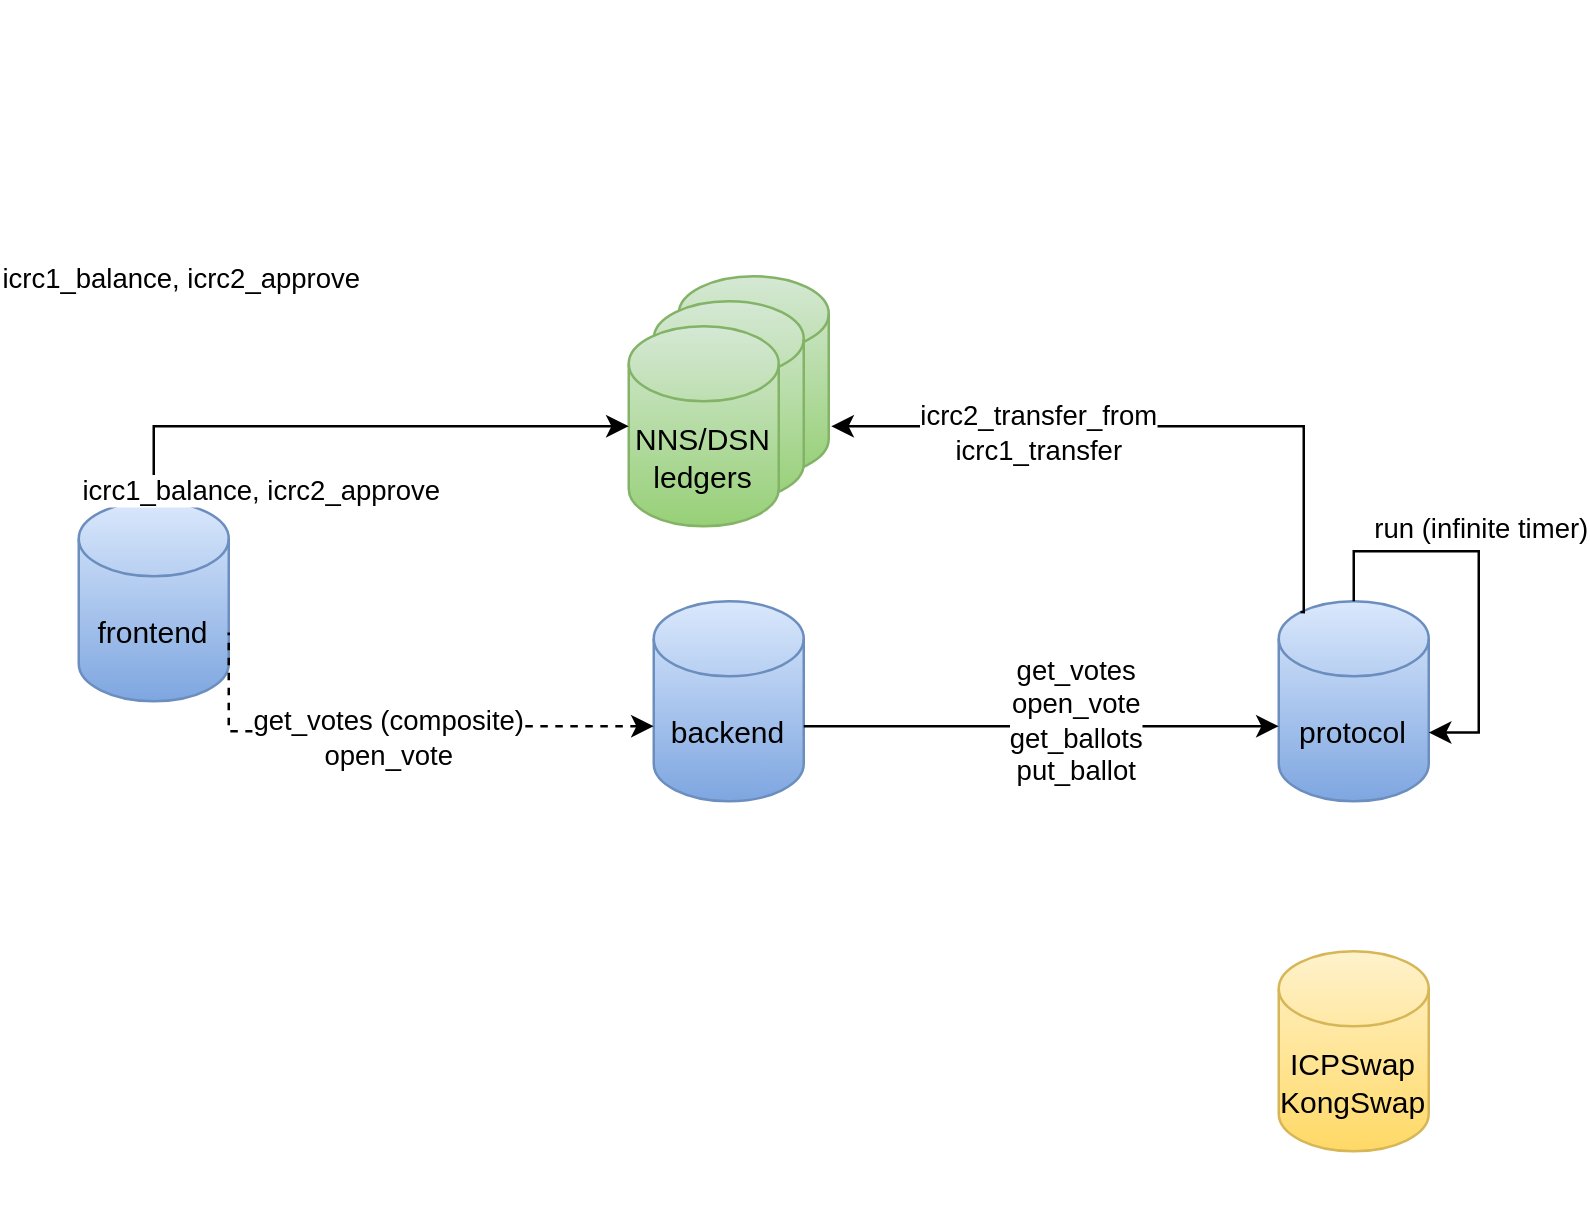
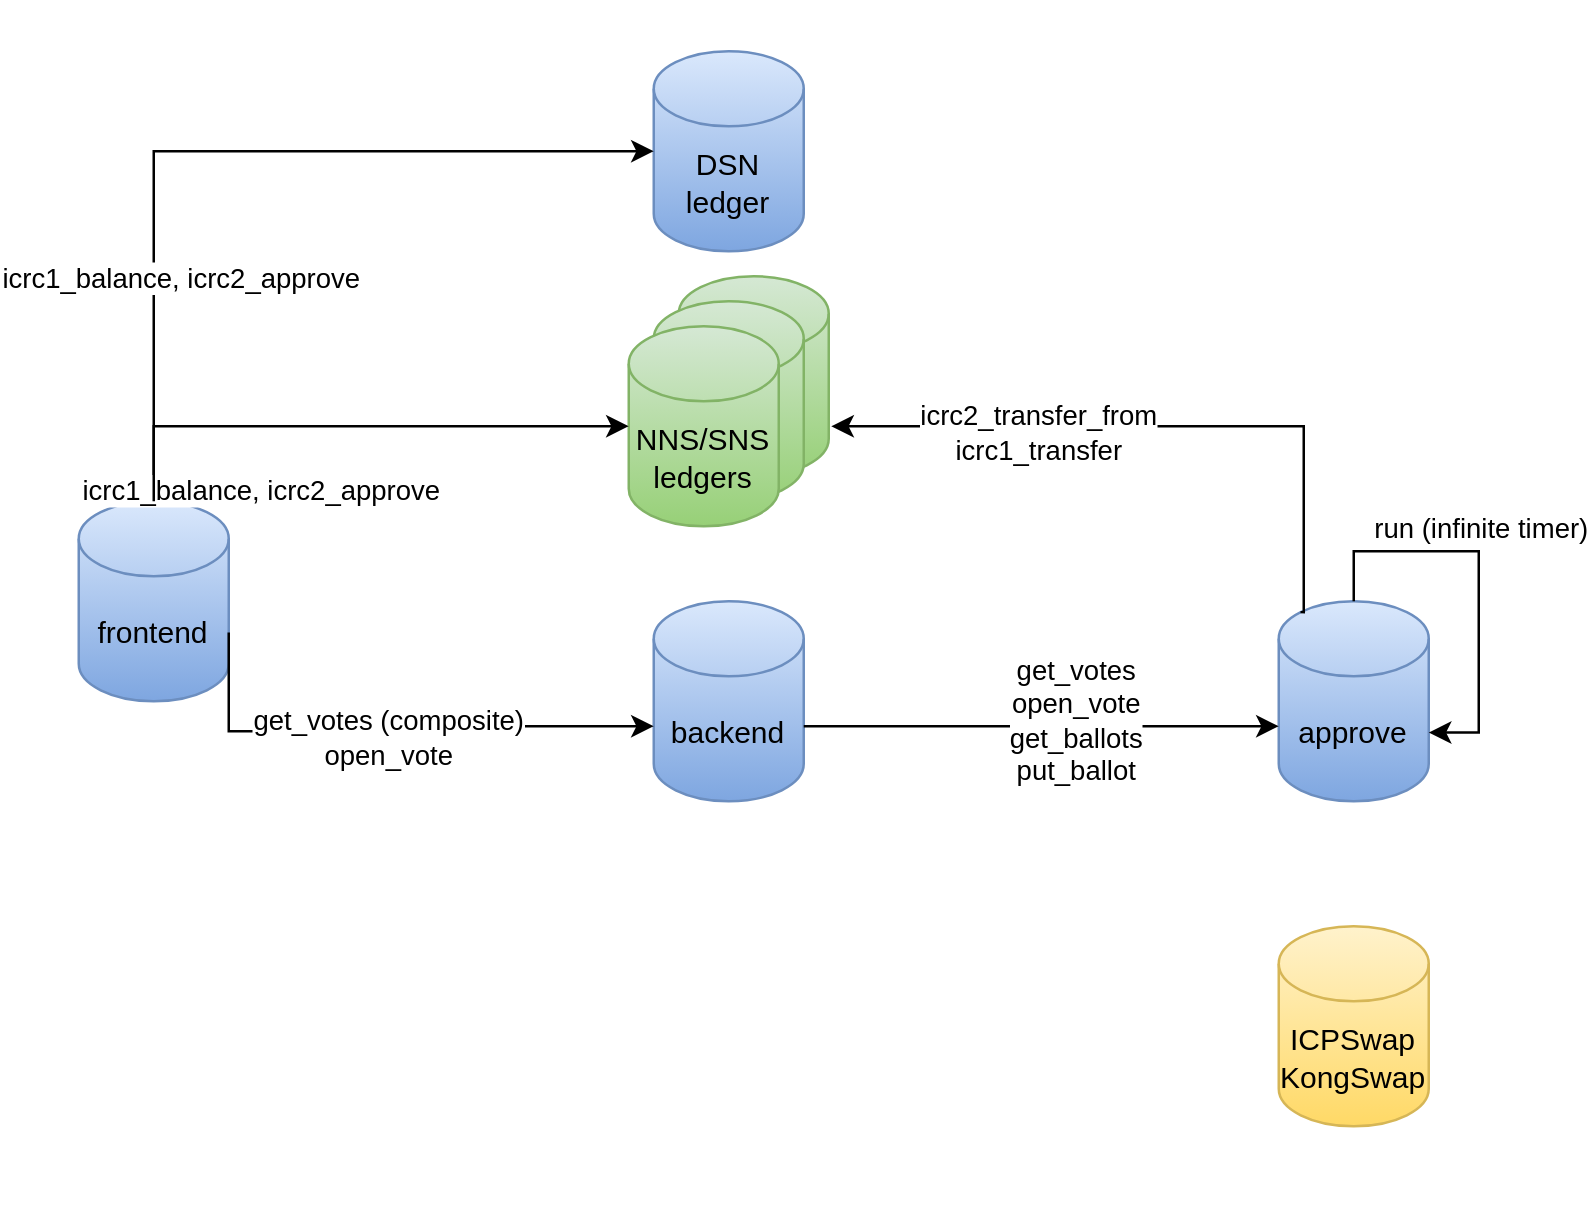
edge "frontend" -> "DSN ledger": added
node "DSN ledger": added
node "NNS/DSN ledgers": label "NNS/DSN ledgers" -> "NNS/SNS ledgers"
edge "frontend" -> "backend": style dashed -> solid
node "protocol": label "protocol" -> "approve"
node "ICPSwap KongSwap": moved (1354, 1051) -> (1354, 1026)
